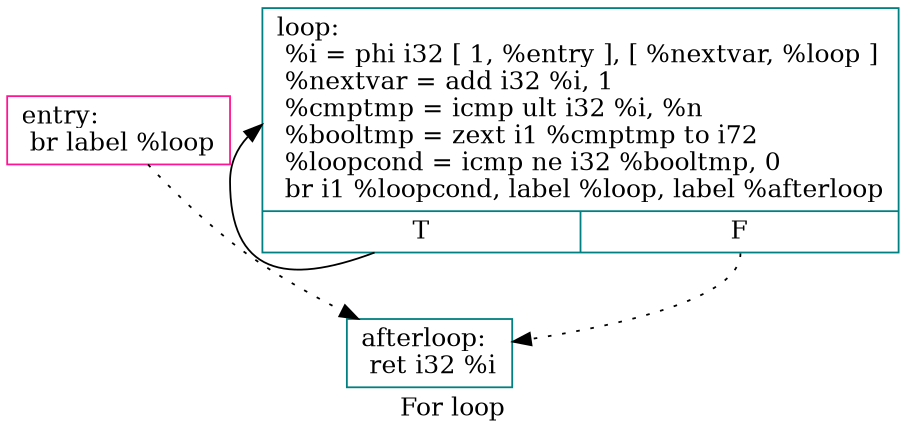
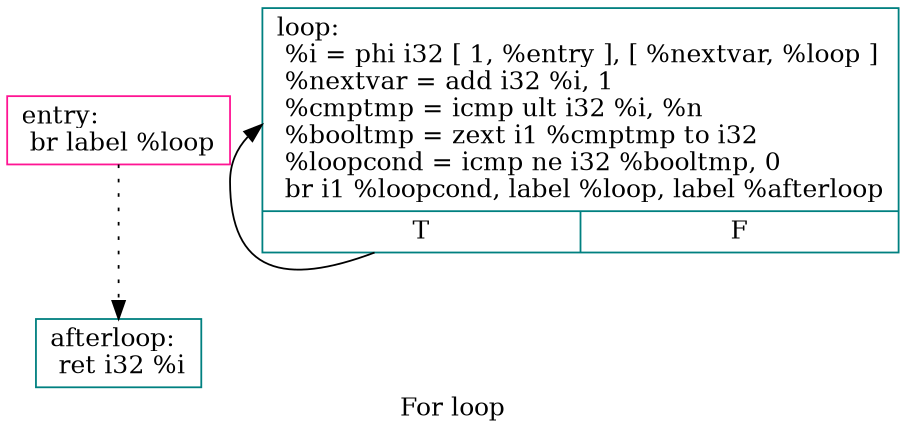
node "loop:": text "%booltmp = zext i1 %cmptmp to i72" -> "%booltmp = zext i1 %cmptmp to i32"
edge "loop:" -> "afterloop:": removed
